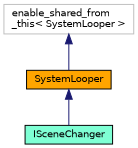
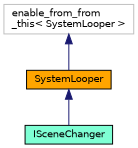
node "enable_shared_from _this< SystemLooper >": label "enable_shared_from _this< SystemLooper >" -> "enable_from_from _this< SystemLooper >"
